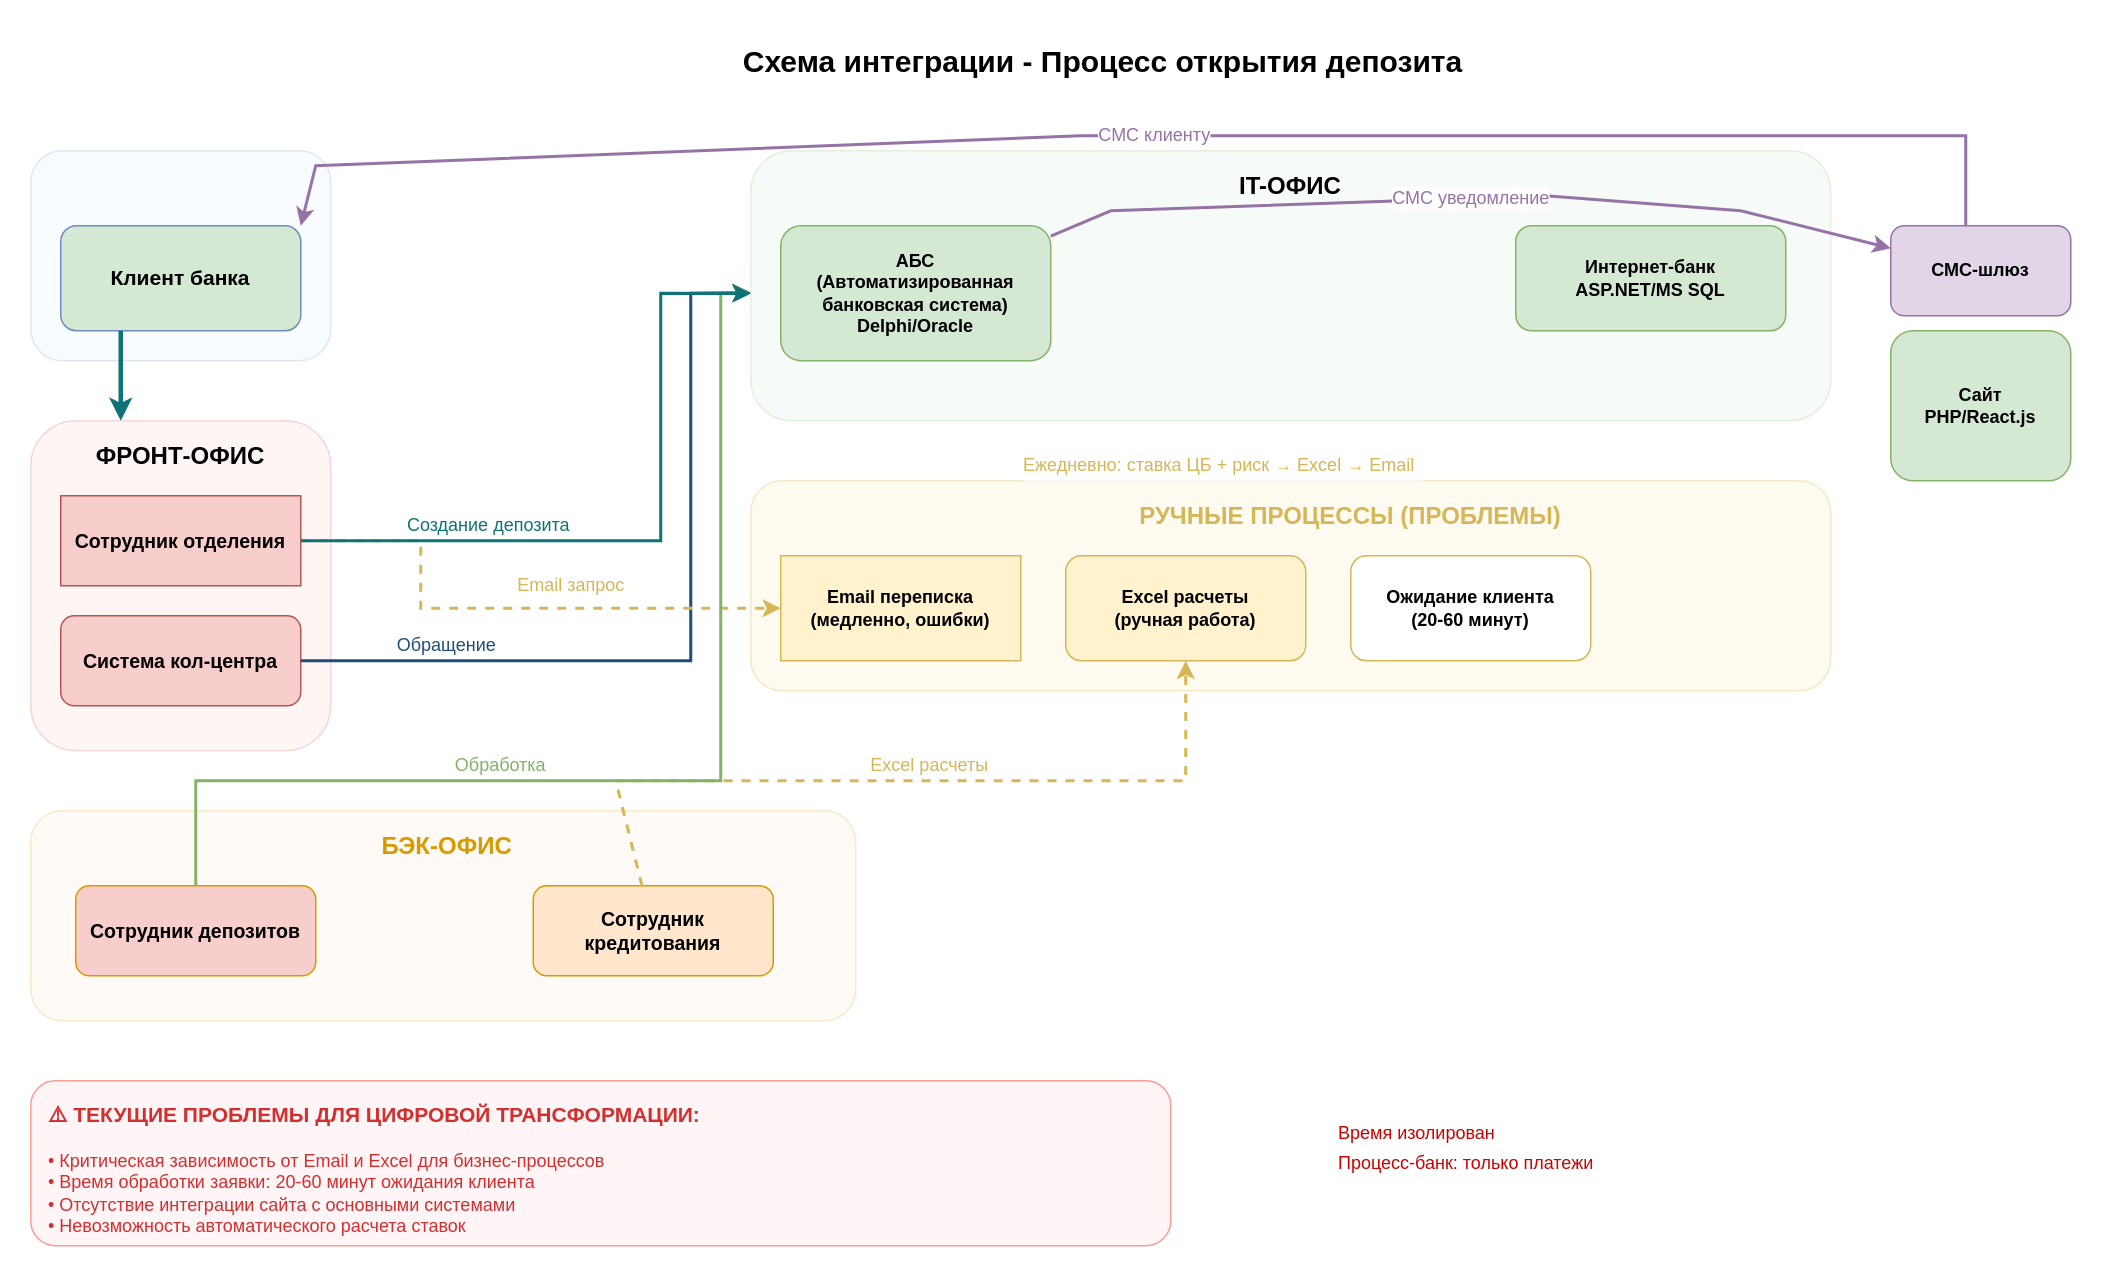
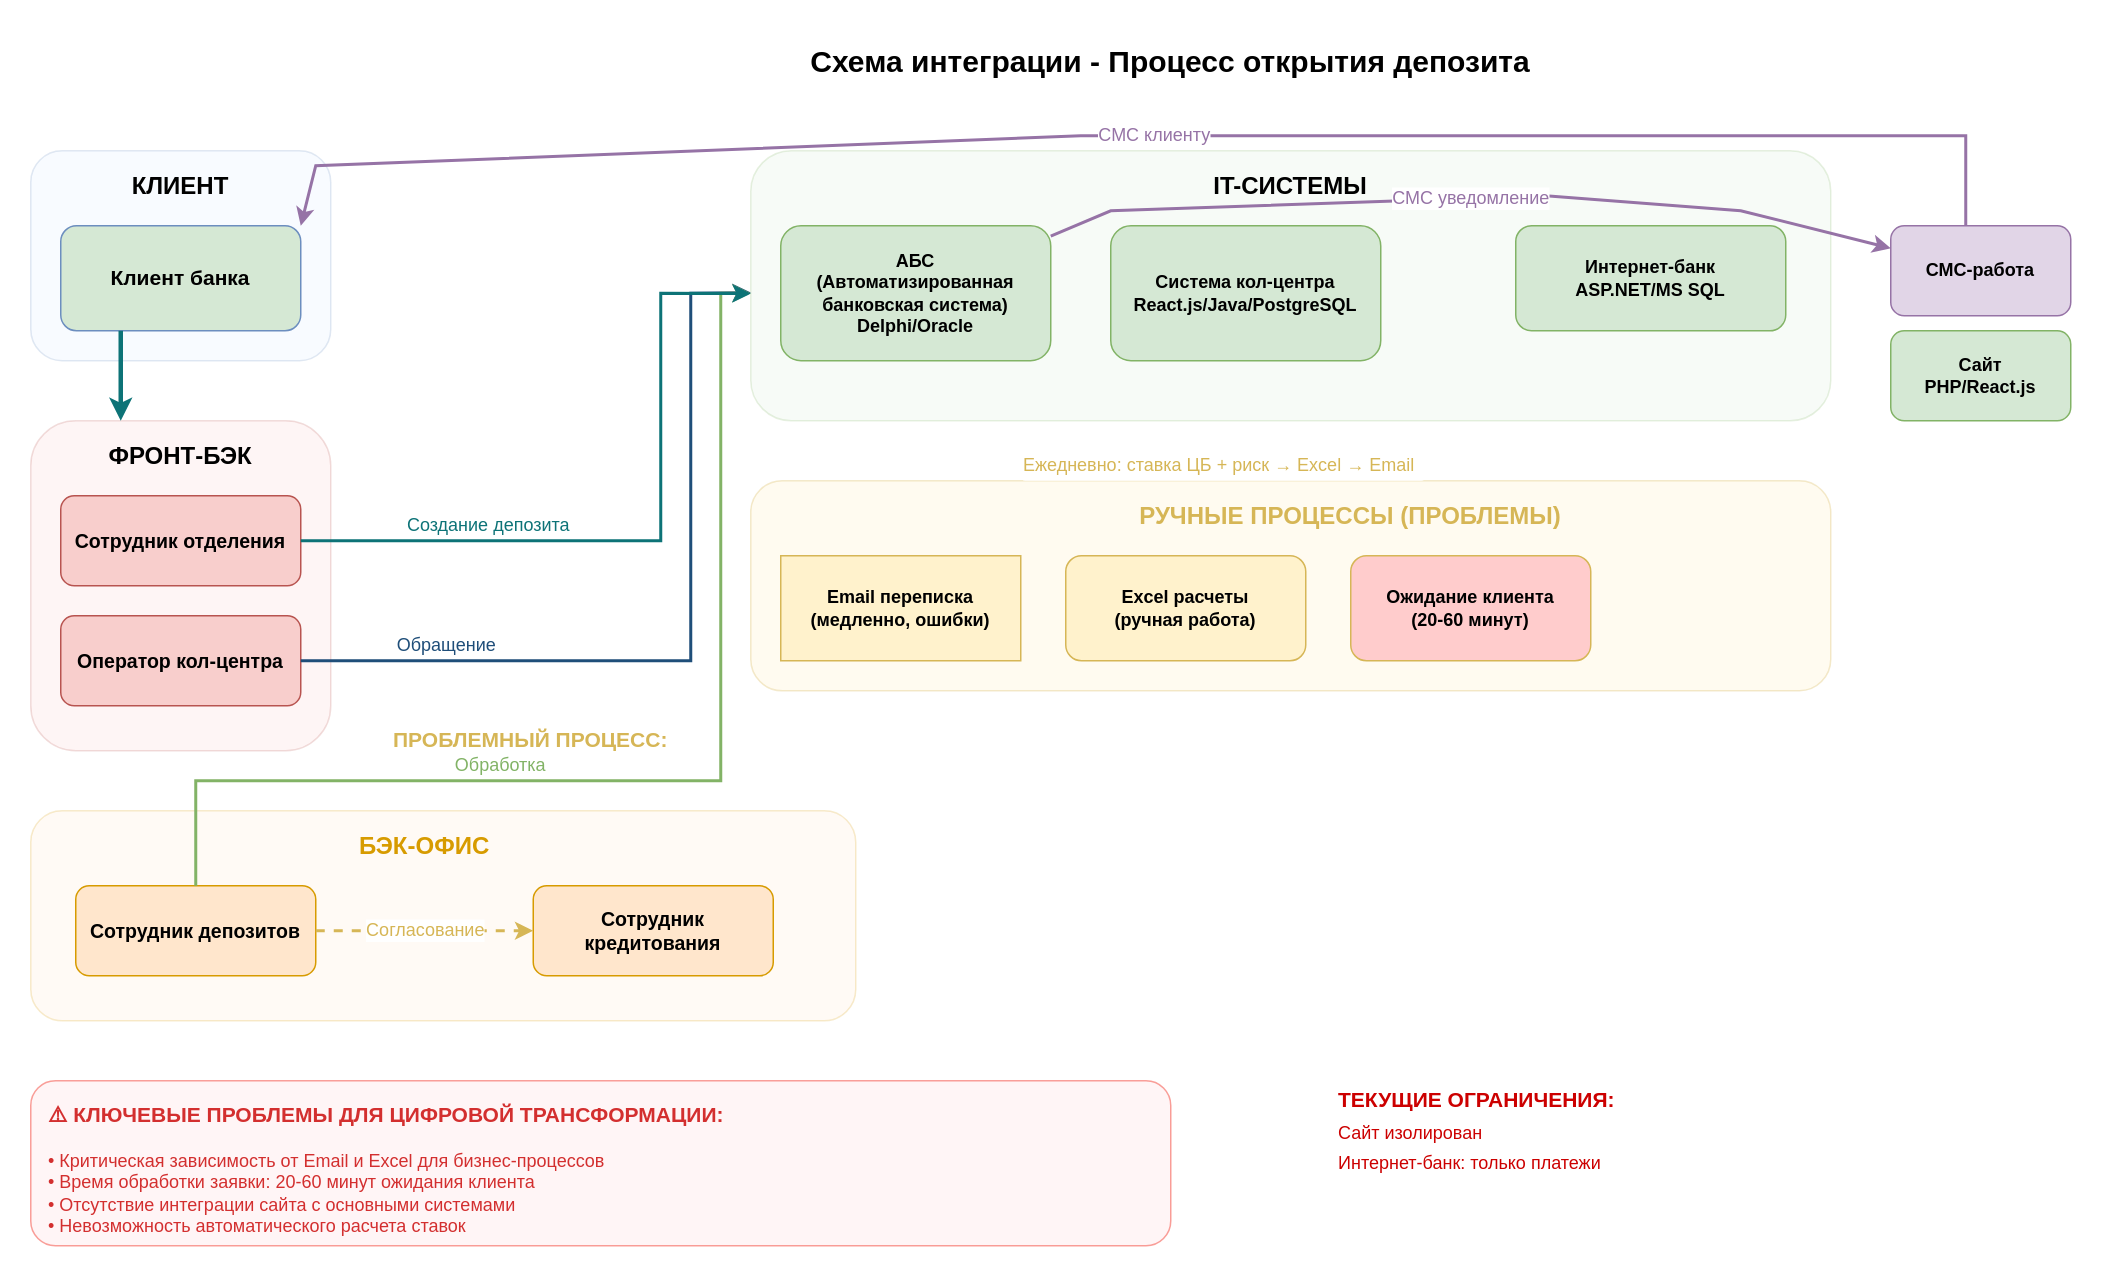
node "Схема интеграции - Процесс открытия депозита": moved (1103, 61) -> (1171, 61)
node "КЛИЕНТ": added
node "IT-ОФИС": label "IT-ОФИС" -> "IT-СИСТЕМЫ"
node "СМС-шлюз": label "СМС-шлюз" -> "СМС-работа"
node "Система кол-центра React.js/Java/PostgreSQL": added
node "Сайт PHP/React.js": size 180x150 -> 180x90
node "ФРОНТ-ОФИС": label "ФРОНТ-ОФИС" -> "ФРОНТ-БЭК"
node "Сотрудник отделения": shape rectangle -> rounded rectangle
edge "Сотрудник отделения" -> "Email переписка (медленно, ошибки)": removed, label "Email запрос"
node "Ожидание клиента (20-60 минут)": fillcolor #ffffff -> #ffcccc
node "Система кол-центра": label "Система кол-центра" -> "Оператор кол-центра"
node "ПРОБЛЕМНЫЙ ПРОЦЕСС:": added
edge "Сотрудник кредитования" -> "Excel расчеты (ручная работа)": removed, label "Excel расчеты"
node "БЭК-ОФИС": moved (451, 845) -> (428, 845)
node "Сотрудник депозитов": fillcolor #f8cecc -> #ffe6cc
edge "Сотрудник депозитов" -> "Сотрудник кредитования": added, label "Согласование"
node "ТЕКУЩИЕ ОГРАНИЧЕНИЯ:": added
node "⚠️ ТЕКУЩИЕ ПРОБЛЕМЫ ДЛЯ ЦИФРОВОЙ ТРАНСФОРМАЦИИ:": label "⚠️ ТЕКУЩИЕ ПРОБЛЕМЫ ДЛЯ ЦИФРОВОЙ ТРАНСФОРМАЦИИ:" -> "⚠️ КЛЮЧЕВЫЕ ПРОБЛЕМЫ ДЛЯ ЦИФРОВОЙ ТРАНСФОРМАЦИИ:"
node "Время изолирован": label "Время изолирован" -> "Сайт изолирован"
node "Процесс-банк: только платежи": label "Процесс-банк: только платежи" -> "Интернет-банк: только платежи"
